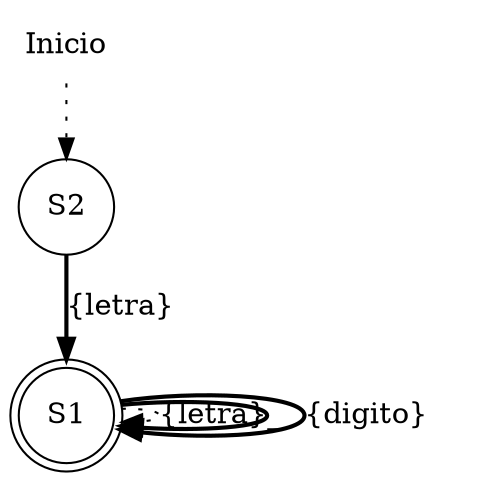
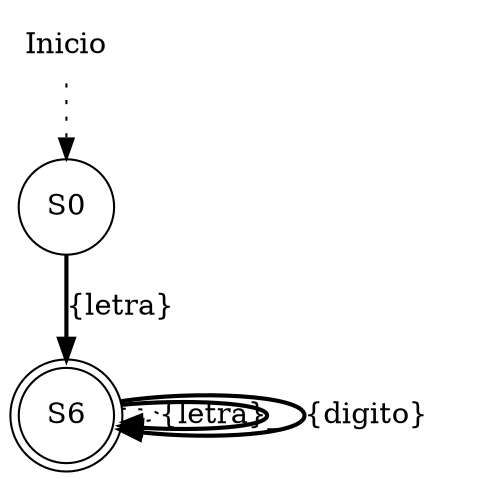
node "S2": label "S2" -> "S0"
node "S1": label "S1" -> "S6"
